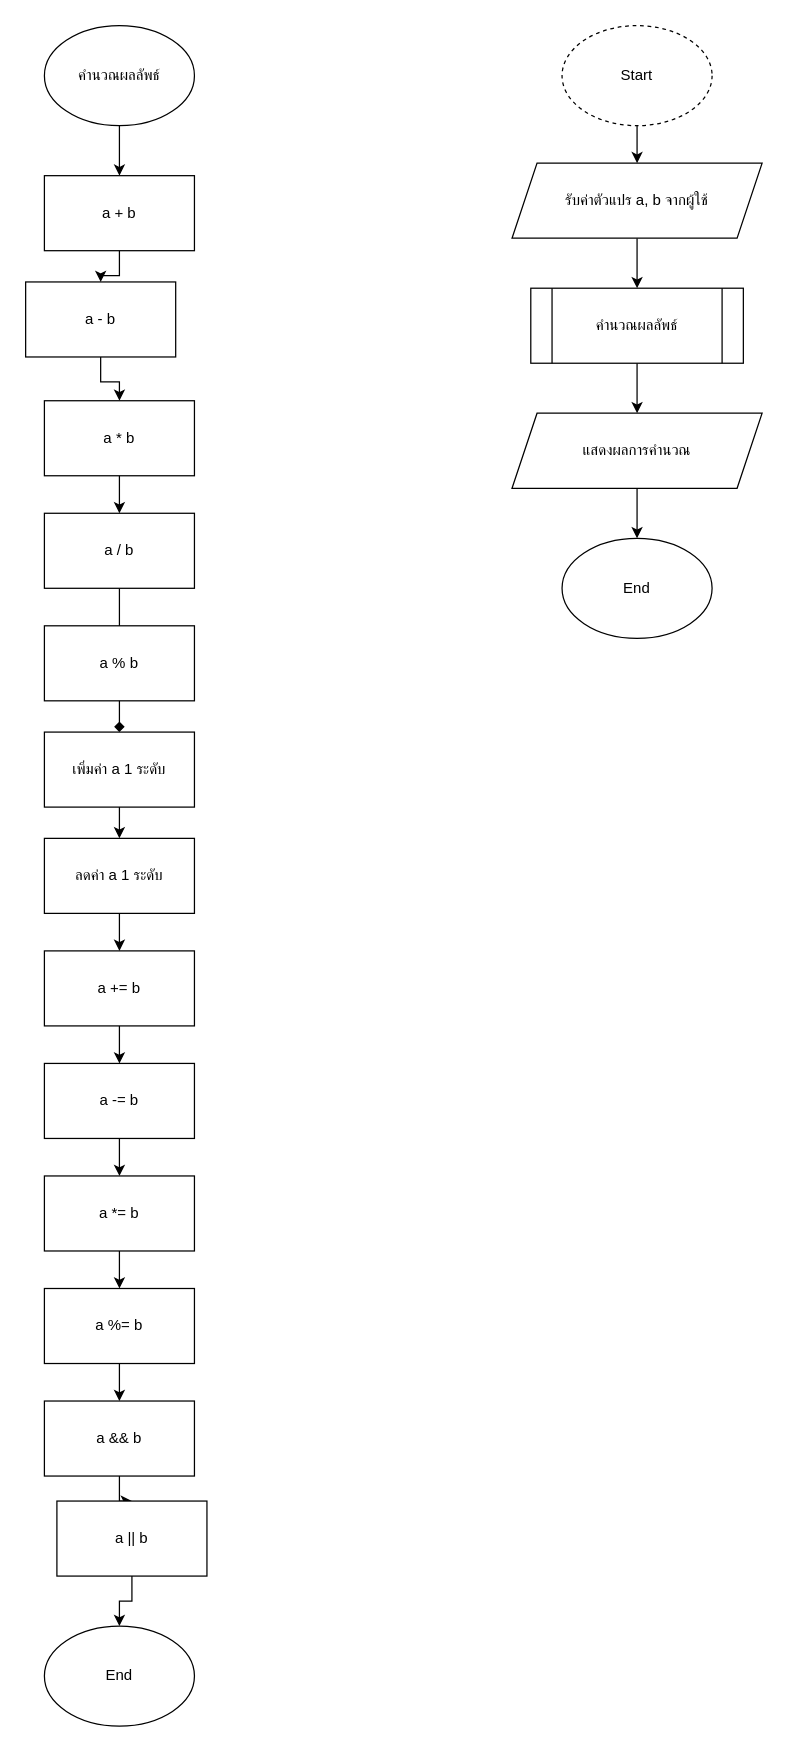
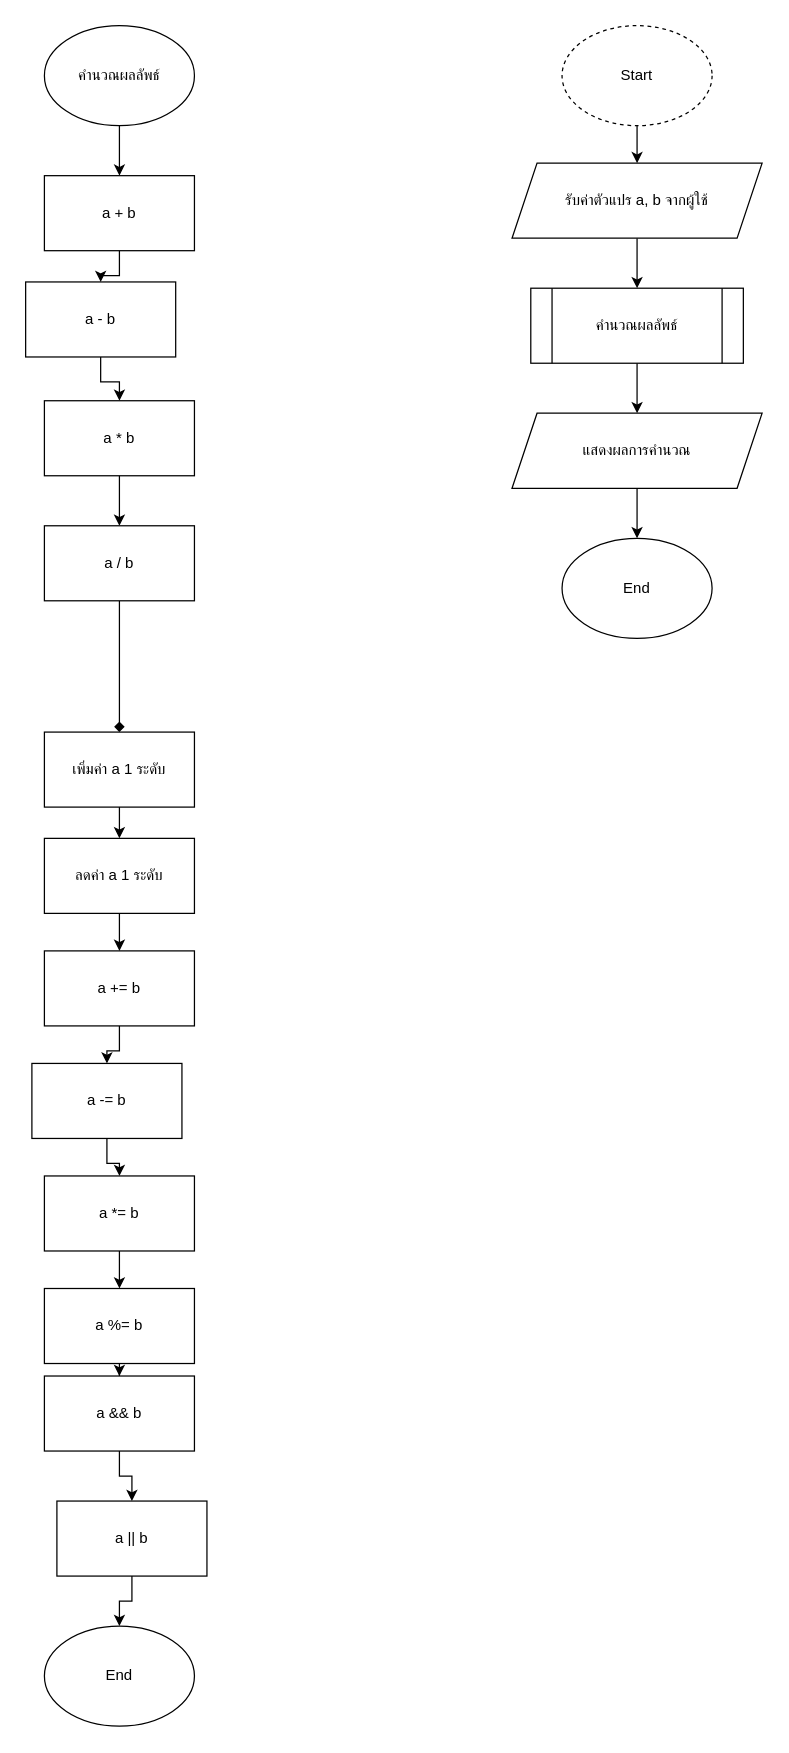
node "a / b": moved (119, 551) -> (119, 563)
node "a % b": removed
node "a -= b": moved (119, 1101) -> (107, 1101)
node "a && b": moved (119, 1438) -> (119, 1413)
